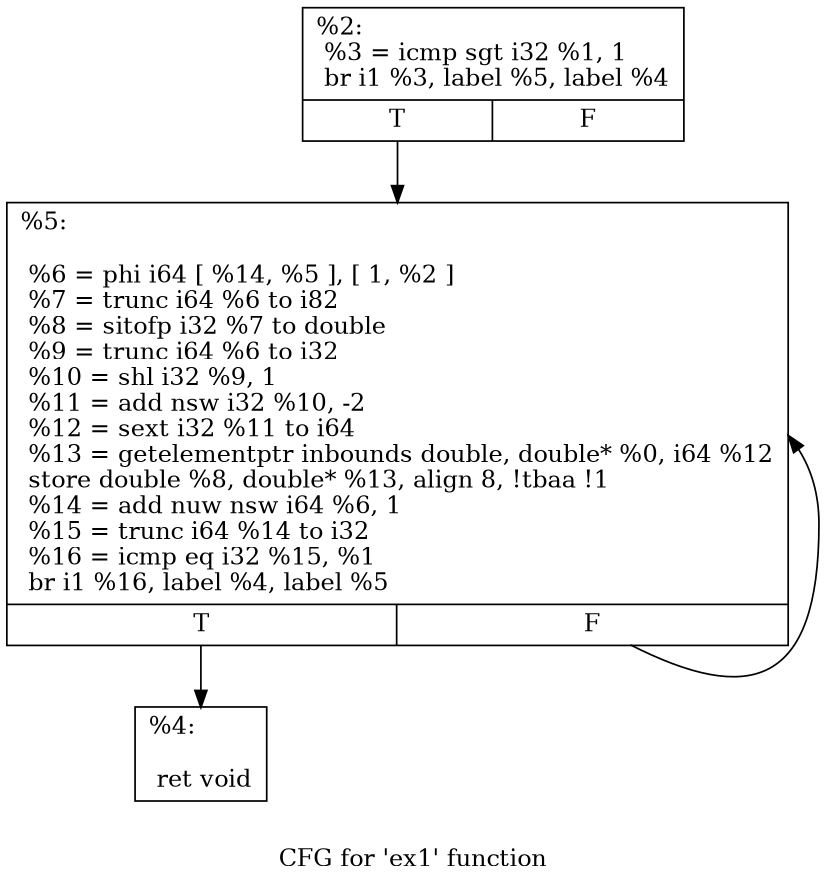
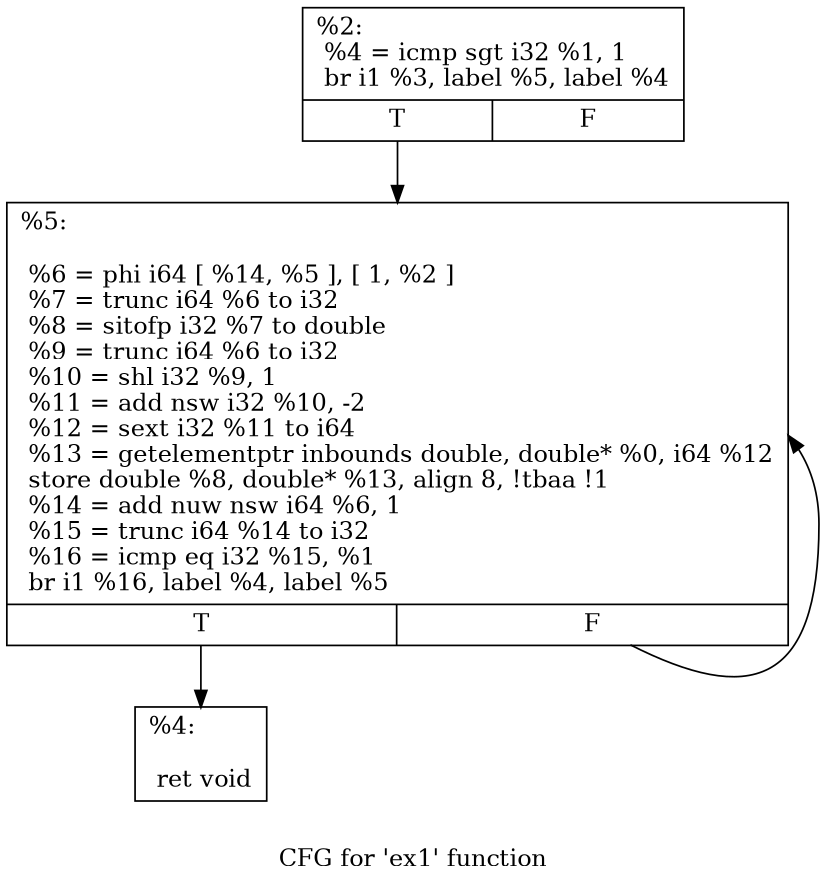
node "%2:": text "%3 = icmp sgt i32 %1, 1" -> "%4 = icmp sgt i32 %1, 1"
node "%5:": text "%7 = trunc i64 %6 to i82" -> "%7 = trunc i64 %6 to i32"
